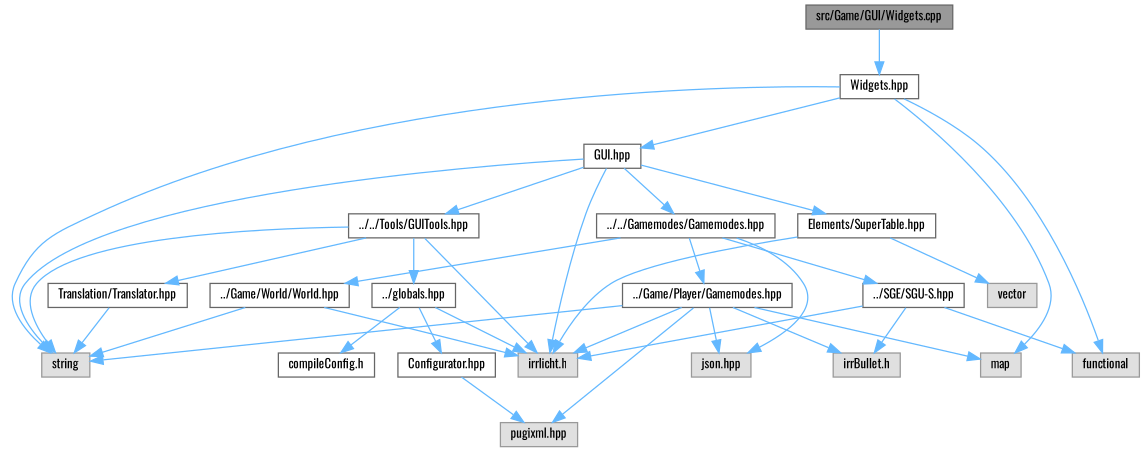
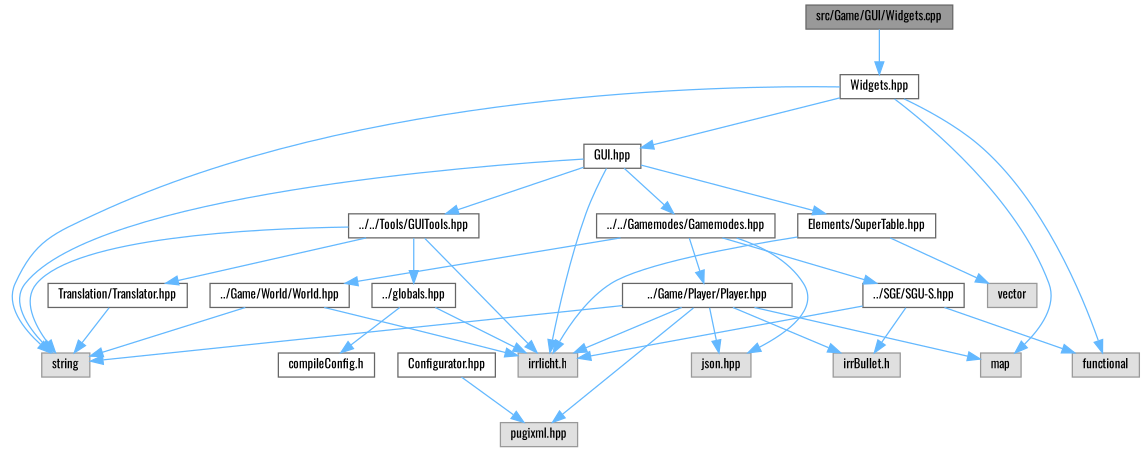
node "../Game/Player/Gamemodes.hpp": label "../Game/Player/Gamemodes.hpp" -> "../Game/Player/Player.hpp"
edge "../globals.hpp" -> "Configurator.hpp": removed
